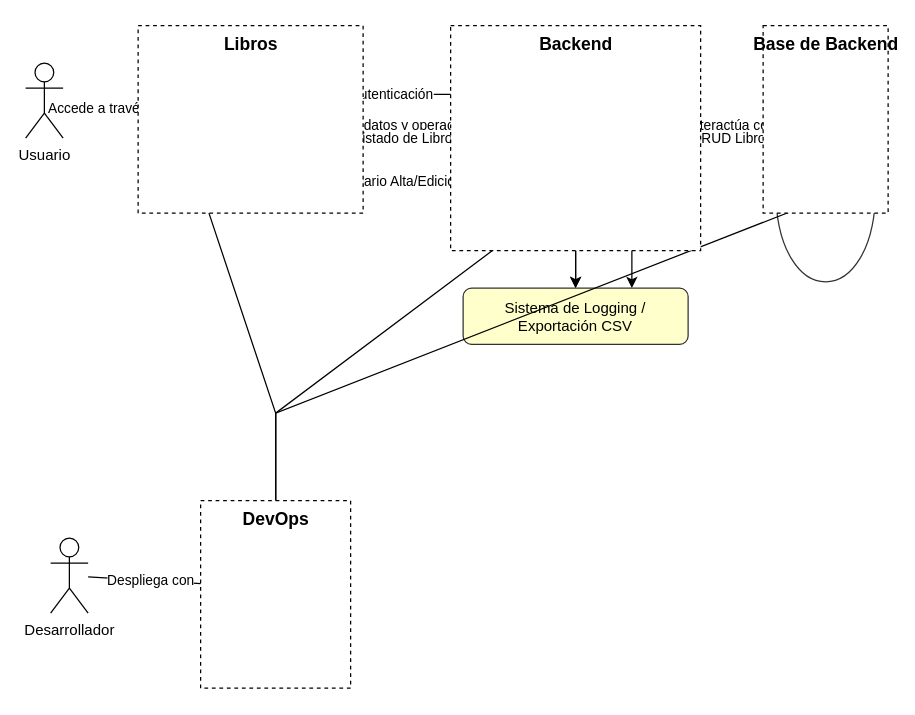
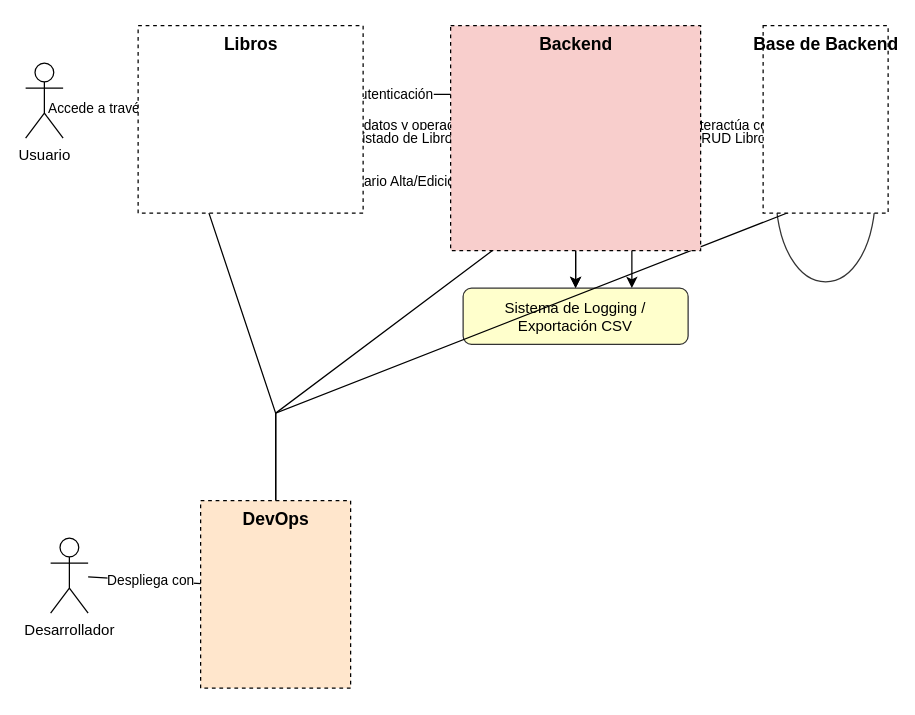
node "Backend": fillcolor #ffffff -> #f8cecc
node "DevOps": fillcolor #ffffff -> #ffe6cc
